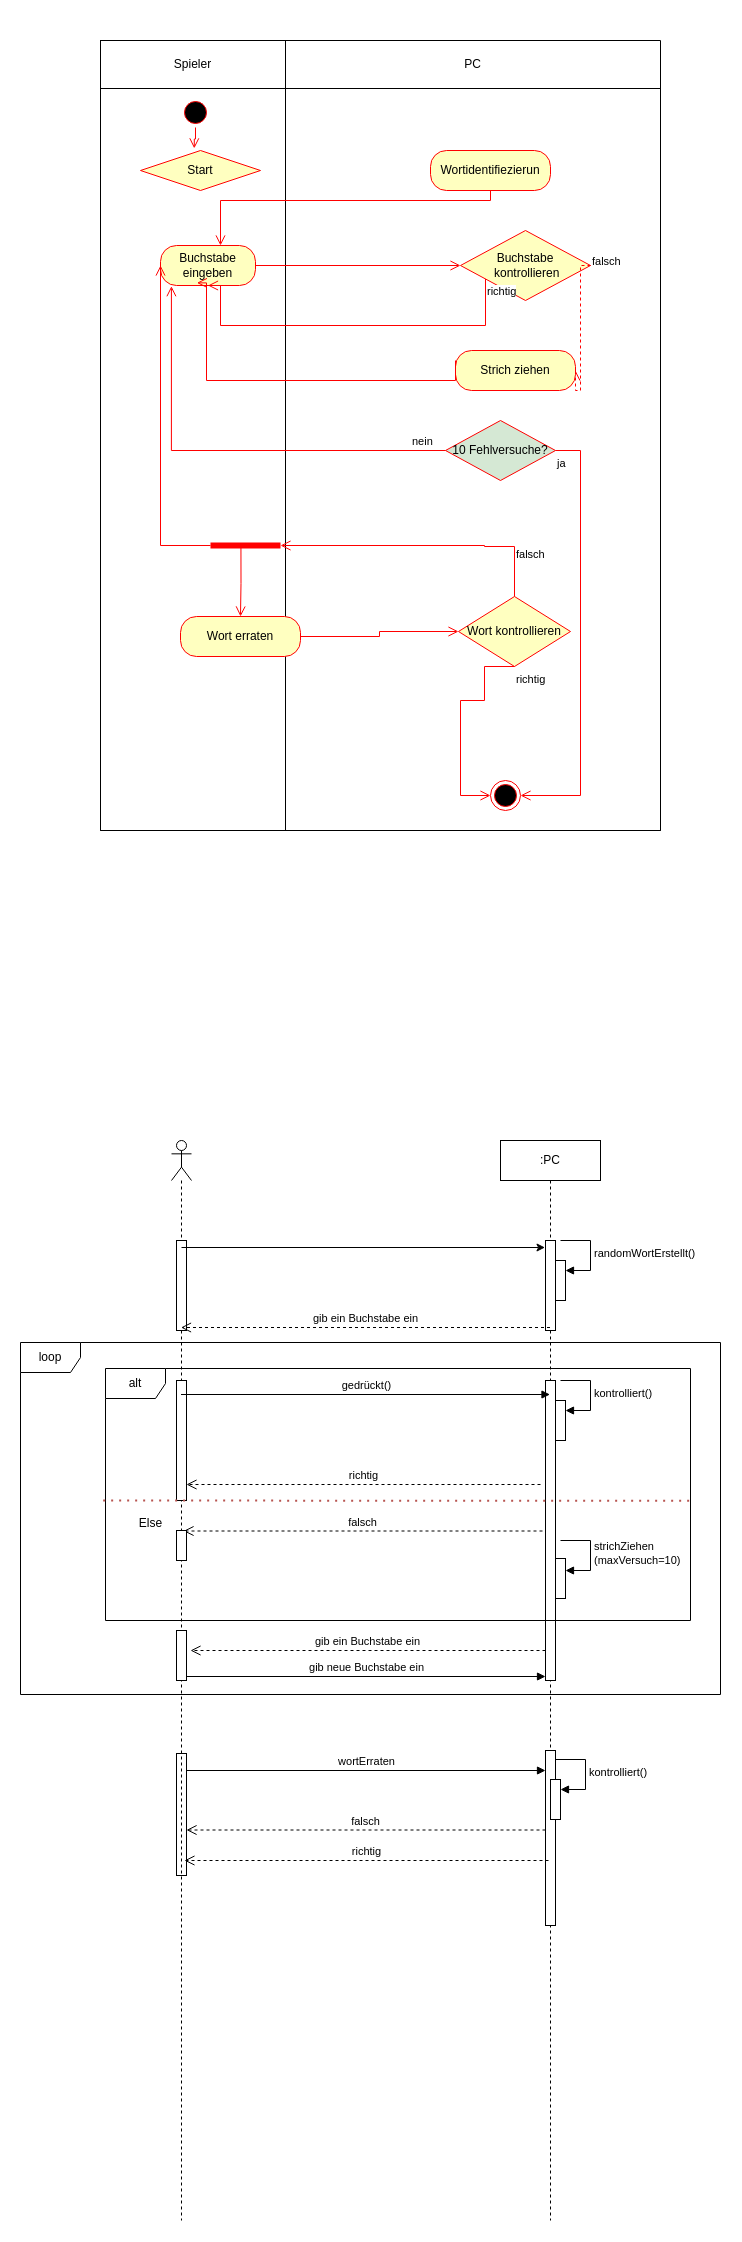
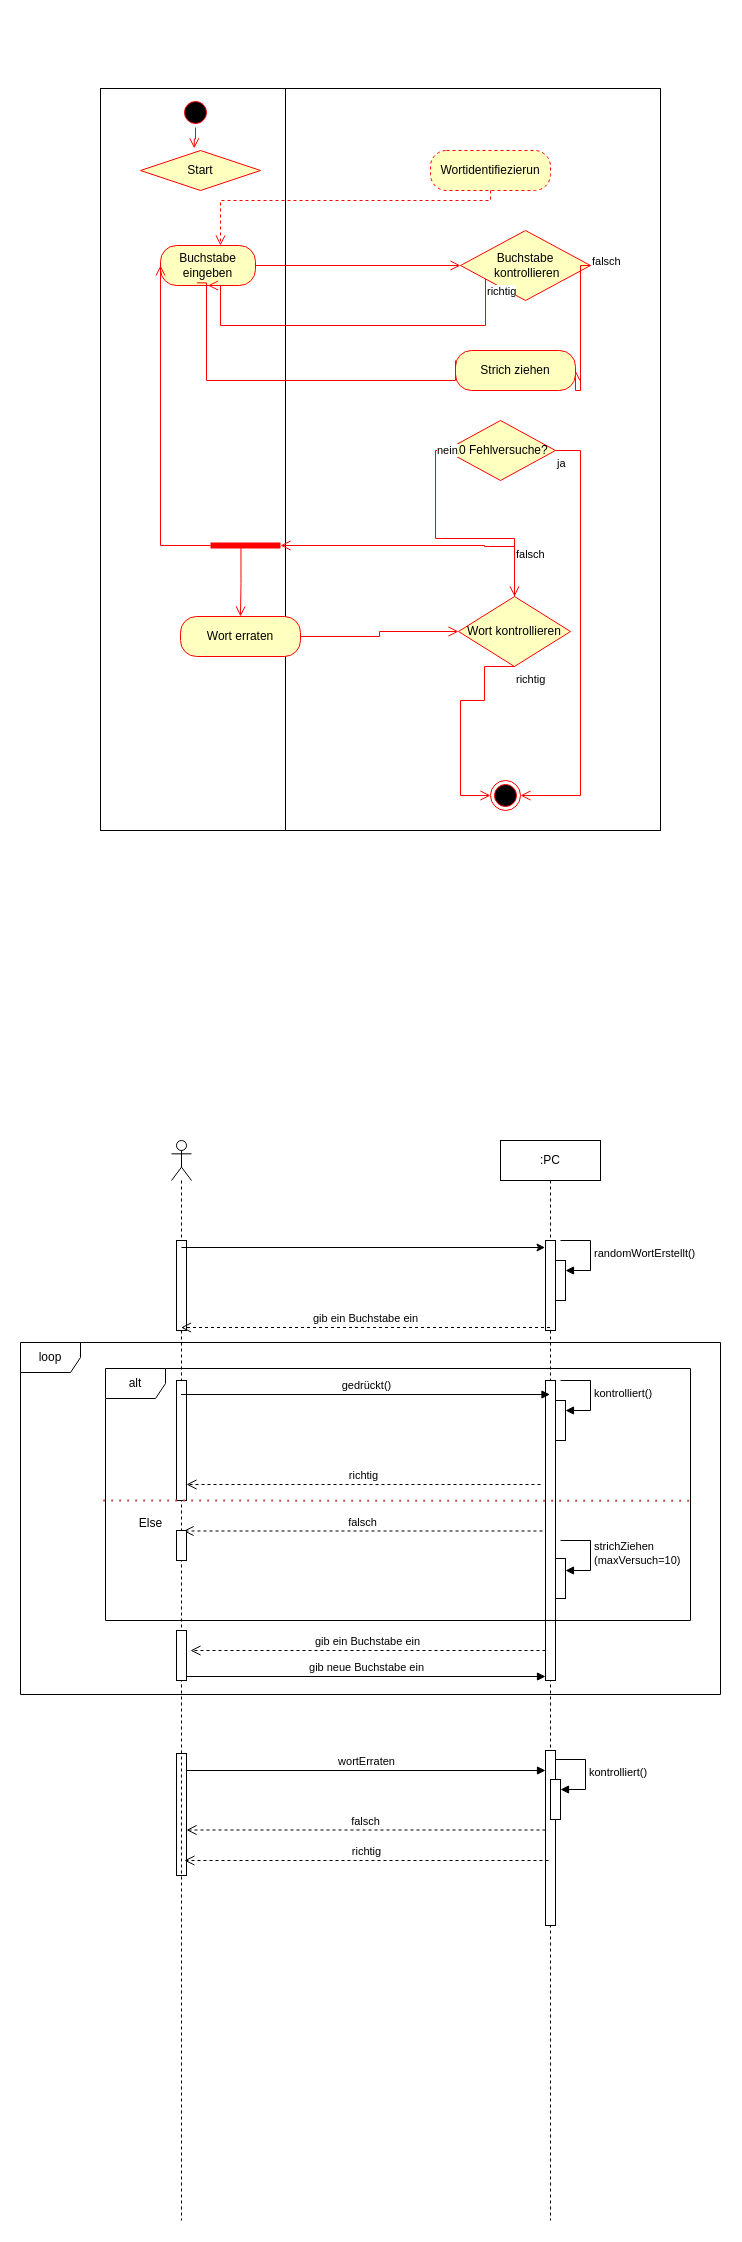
node "Spieler": removed
node "PC": removed
node "Wortidentifiezierun": style solid -> dashed
edge "Wortidentifiezierun" -> "Buchstabe eingeben": style solid -> dashed
edge "Strich ziehen" -> "Buchstabe eingeben": arrowhead open -> none
edge "Buchstabe kontrollieren" -> "Strich ziehen": style dashed -> solid
edge "10 Fehlversuche?" -> "Buchstabe eingeben": now "10 Fehlversuche?" -> "Wort kontrollieren"
node "10 Fehlversuche?": fillcolor #d5e8d4 -> #ffffc0
